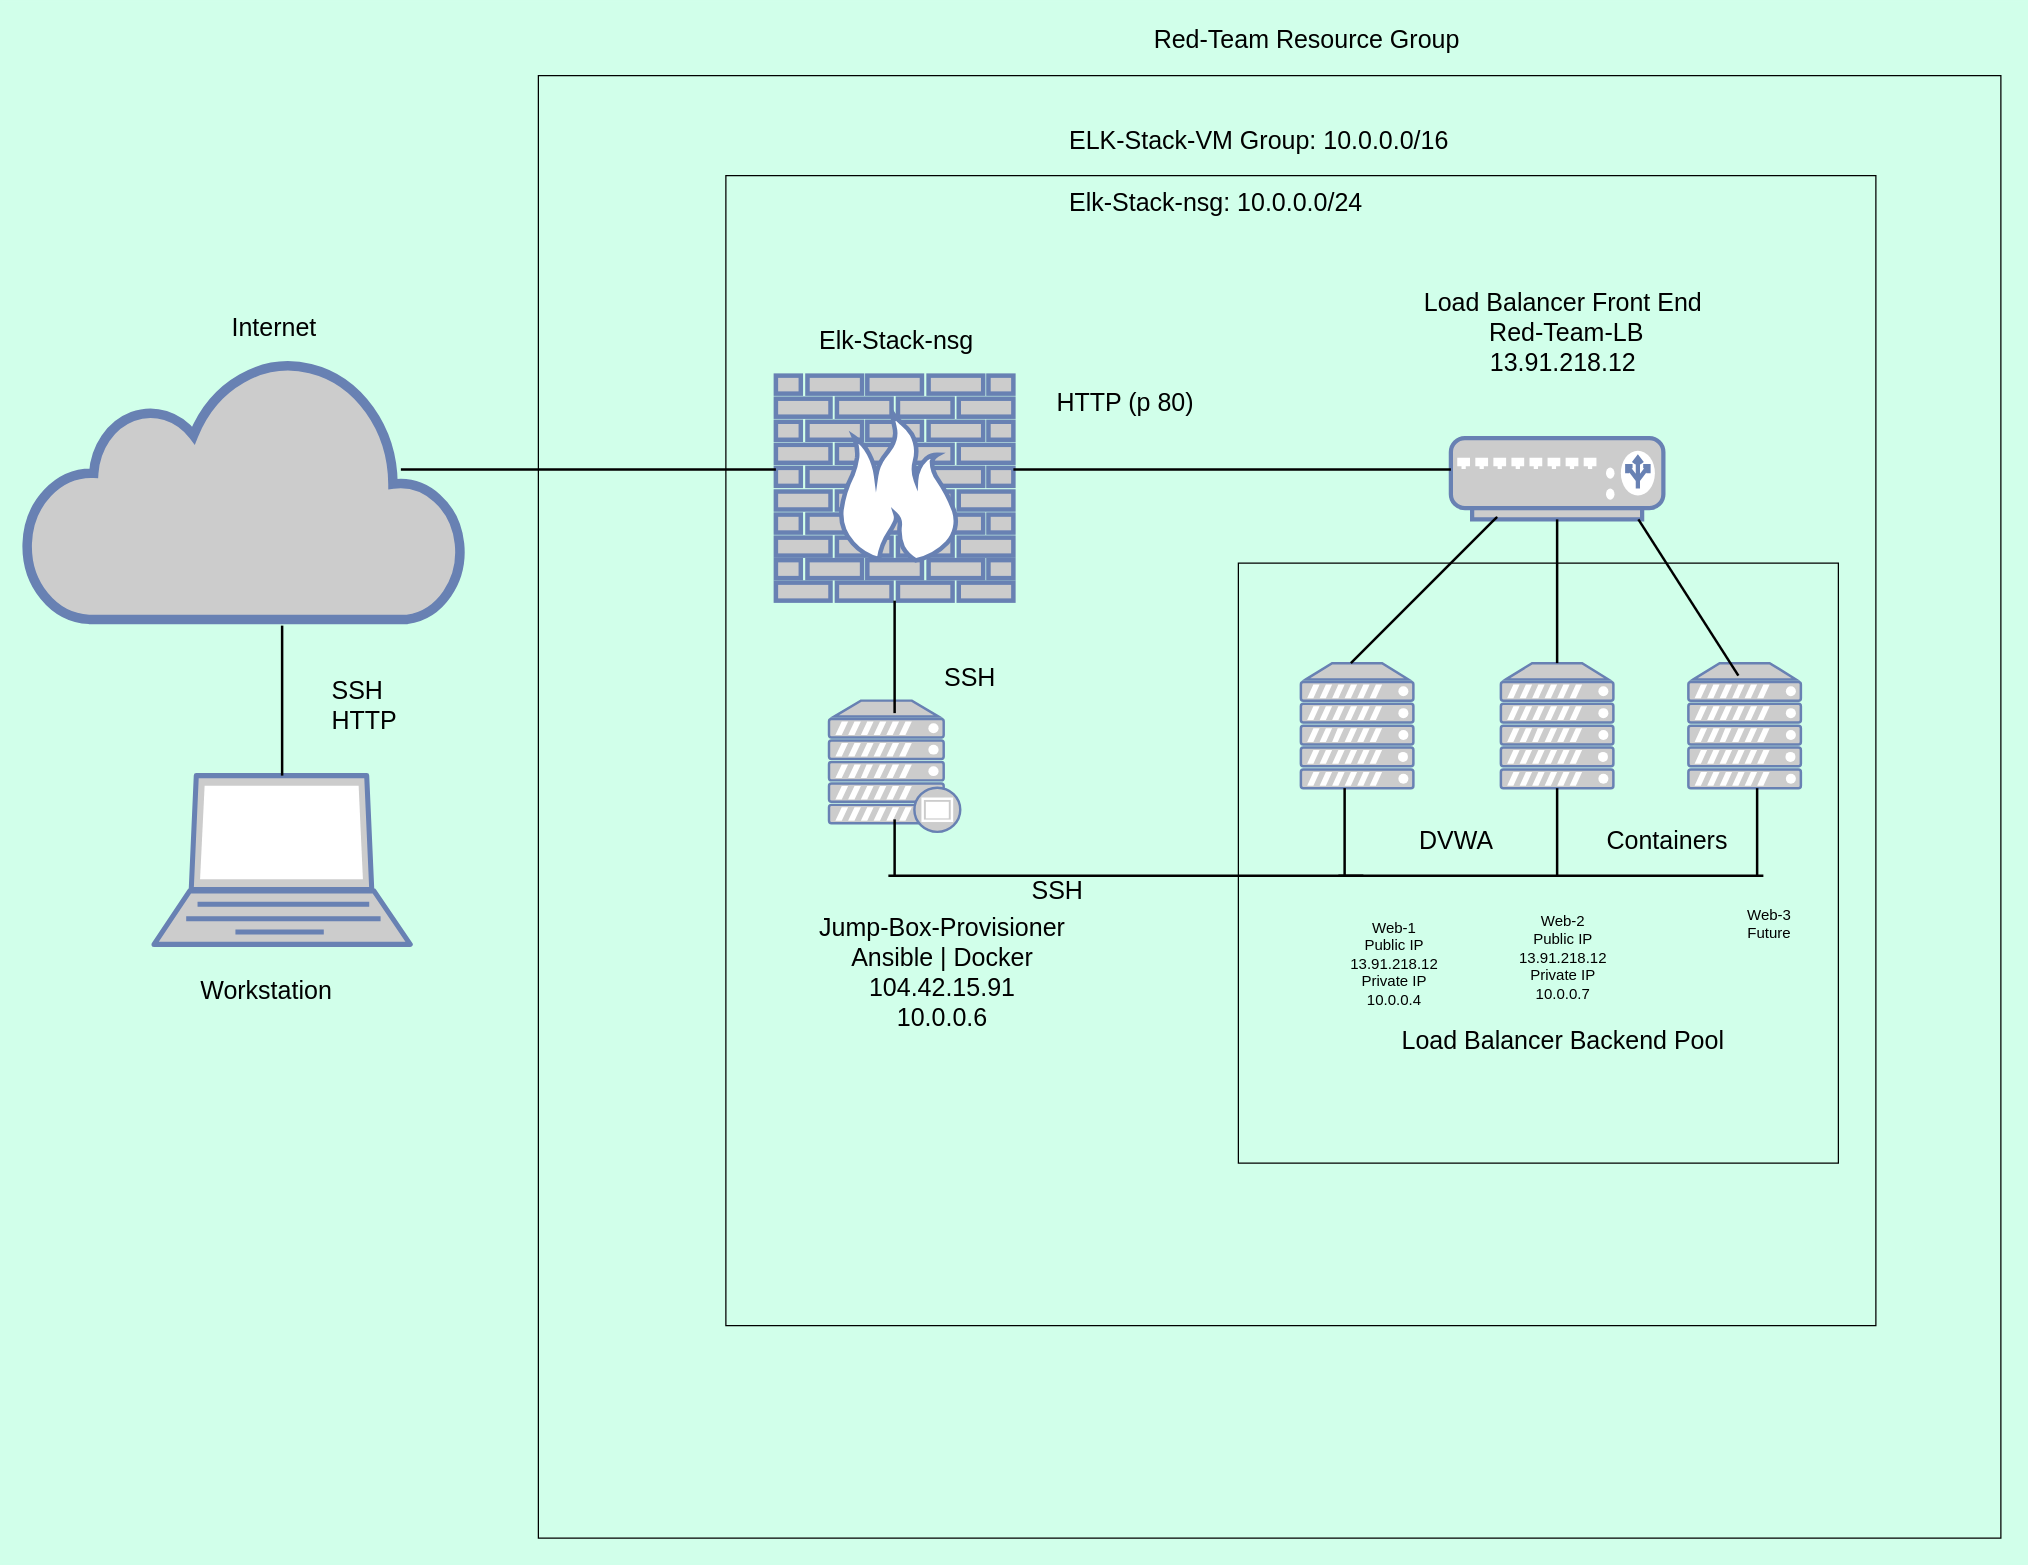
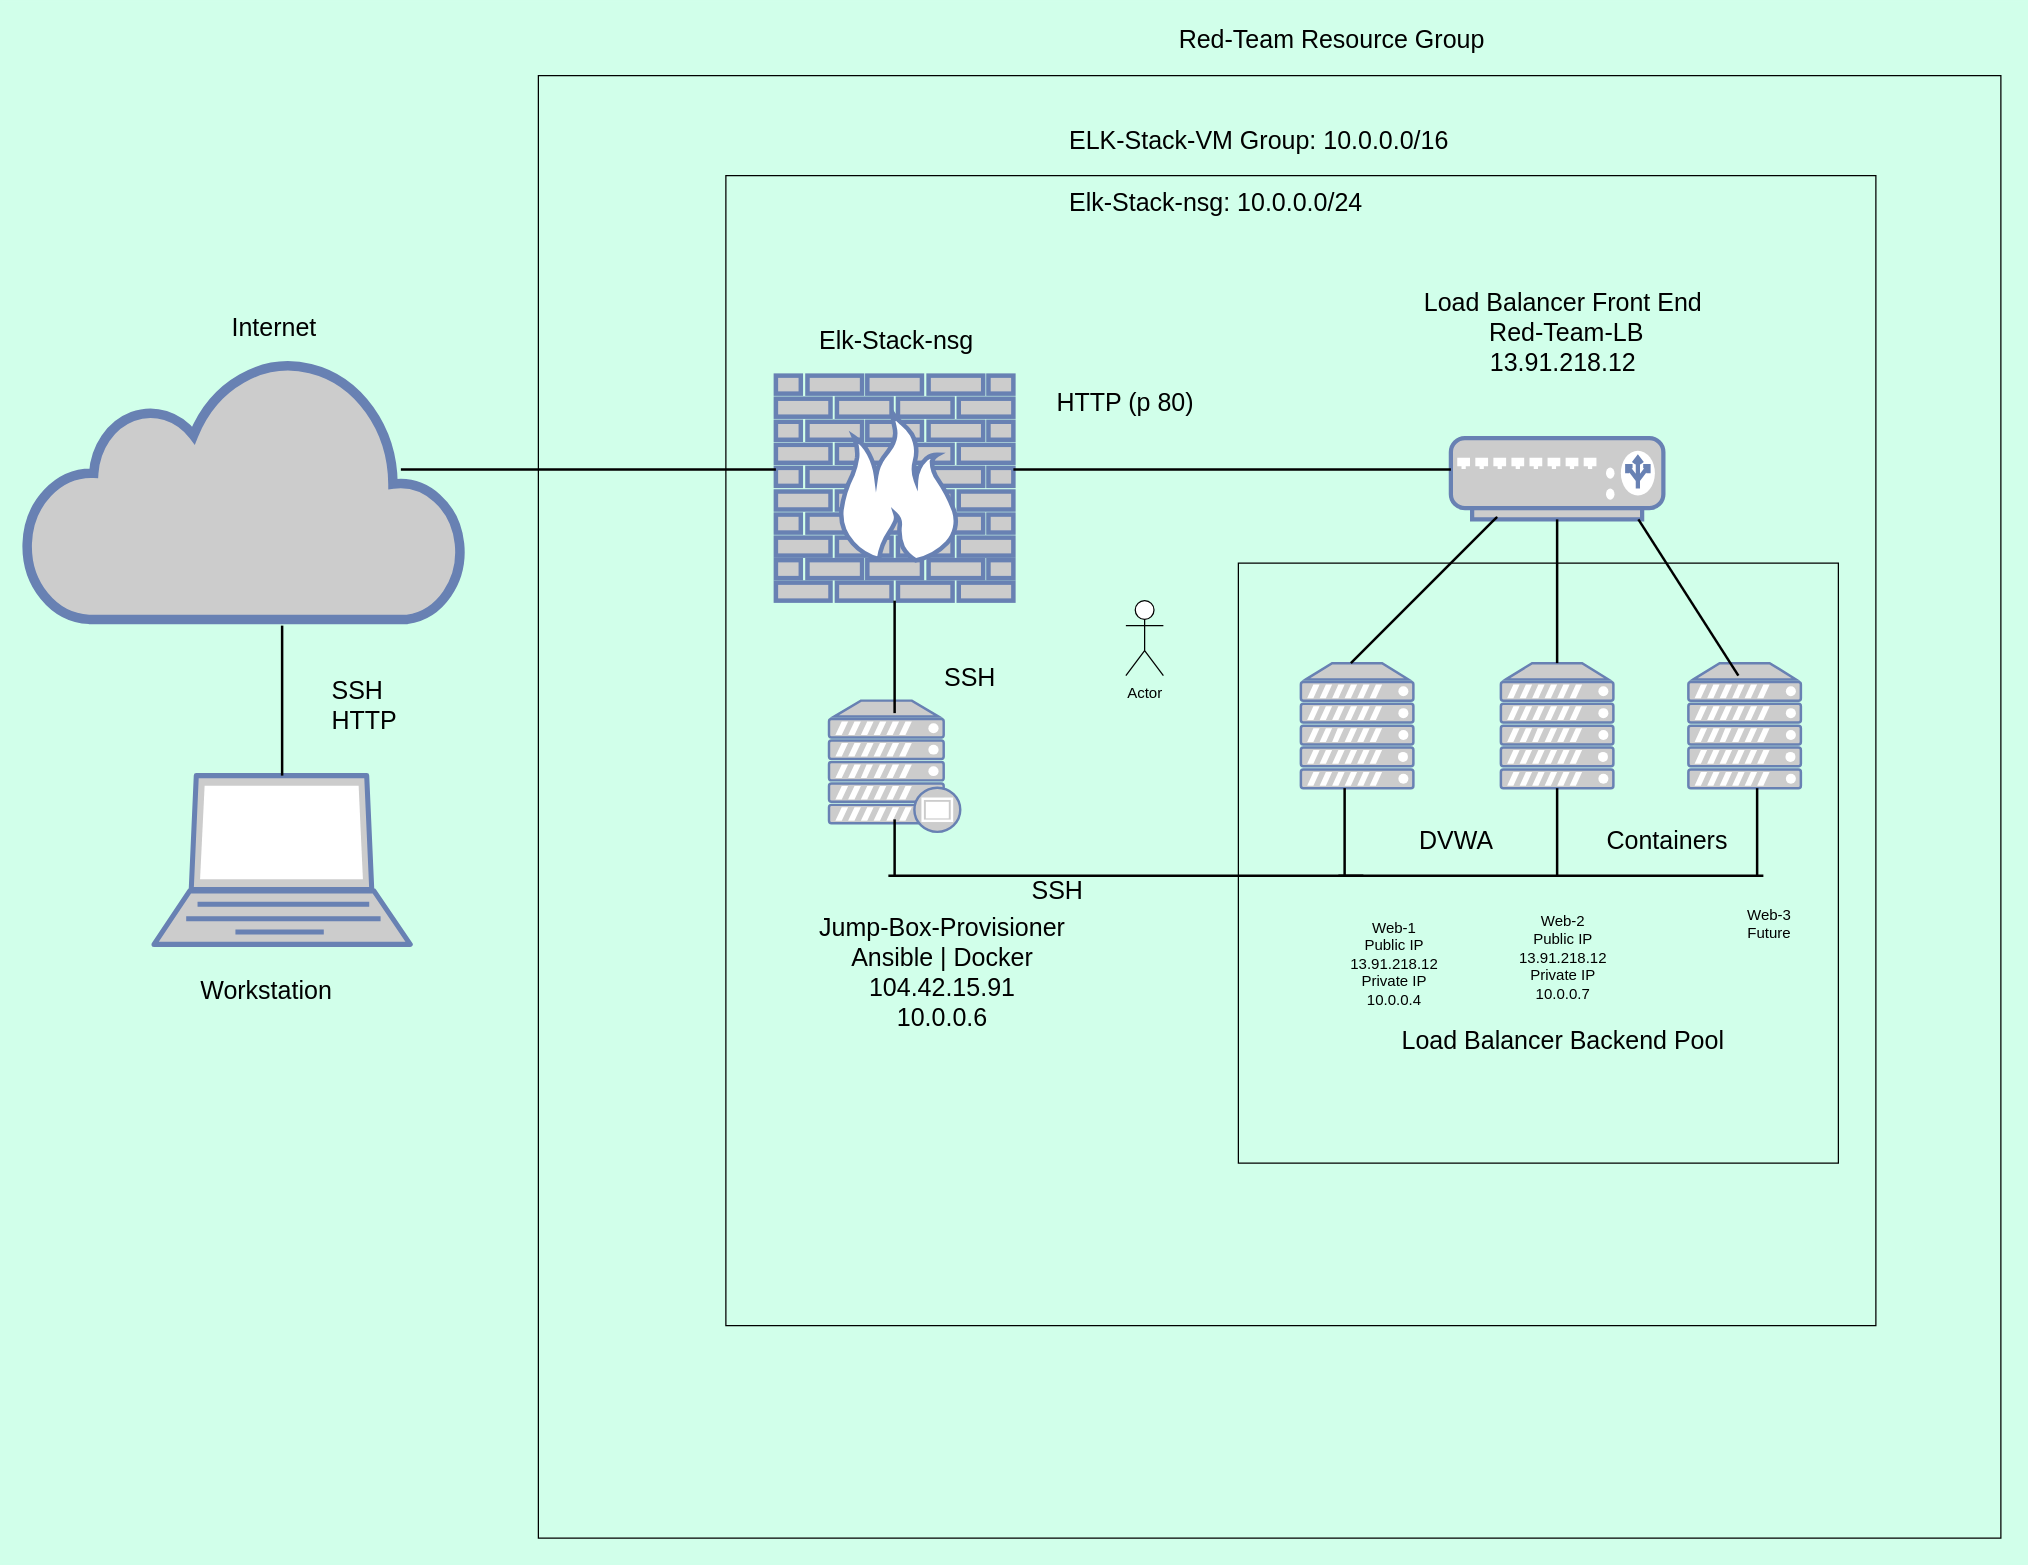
node "Red-Team Resource Group": moved (1307, 38) -> (1332, 38)
node "Actor": added
